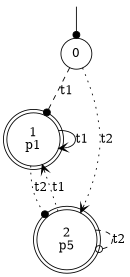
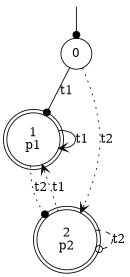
edge "0" -> "1 p1": style dashed -> solid
node "2 p5": label "2 p5" -> "2 p2"
